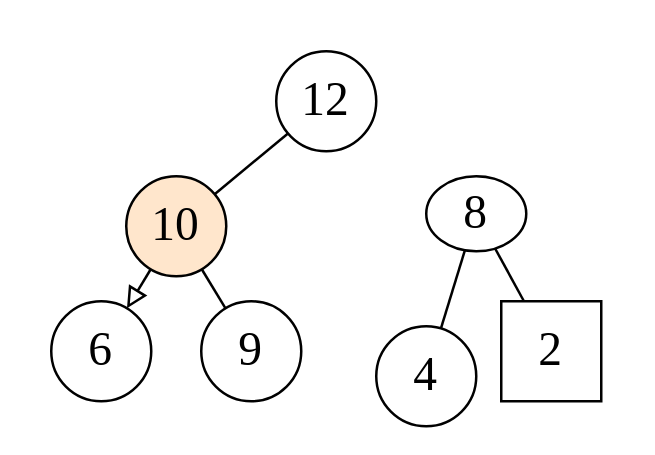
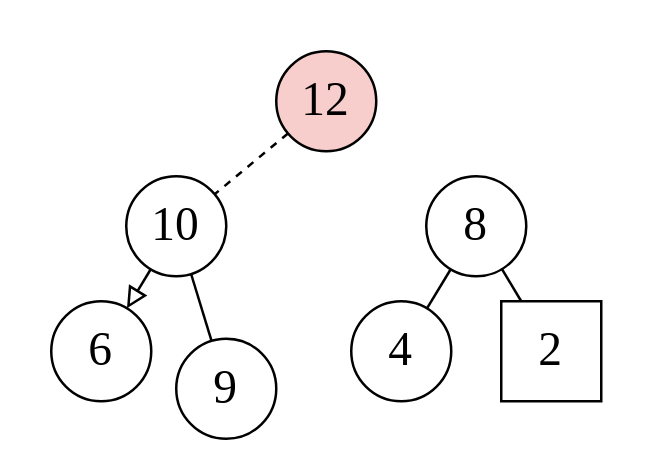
node "12": fillcolor #ffffff -> #f8cecc
edge "12" -- "10": style solid -> dashed
node "8": size 100x75 -> 100x100
node "10": fillcolor #ffe6cc -> #ffffff
node "9": moved (251, 351) -> (226, 389)
node "4": moved (426, 376) -> (401, 351)
